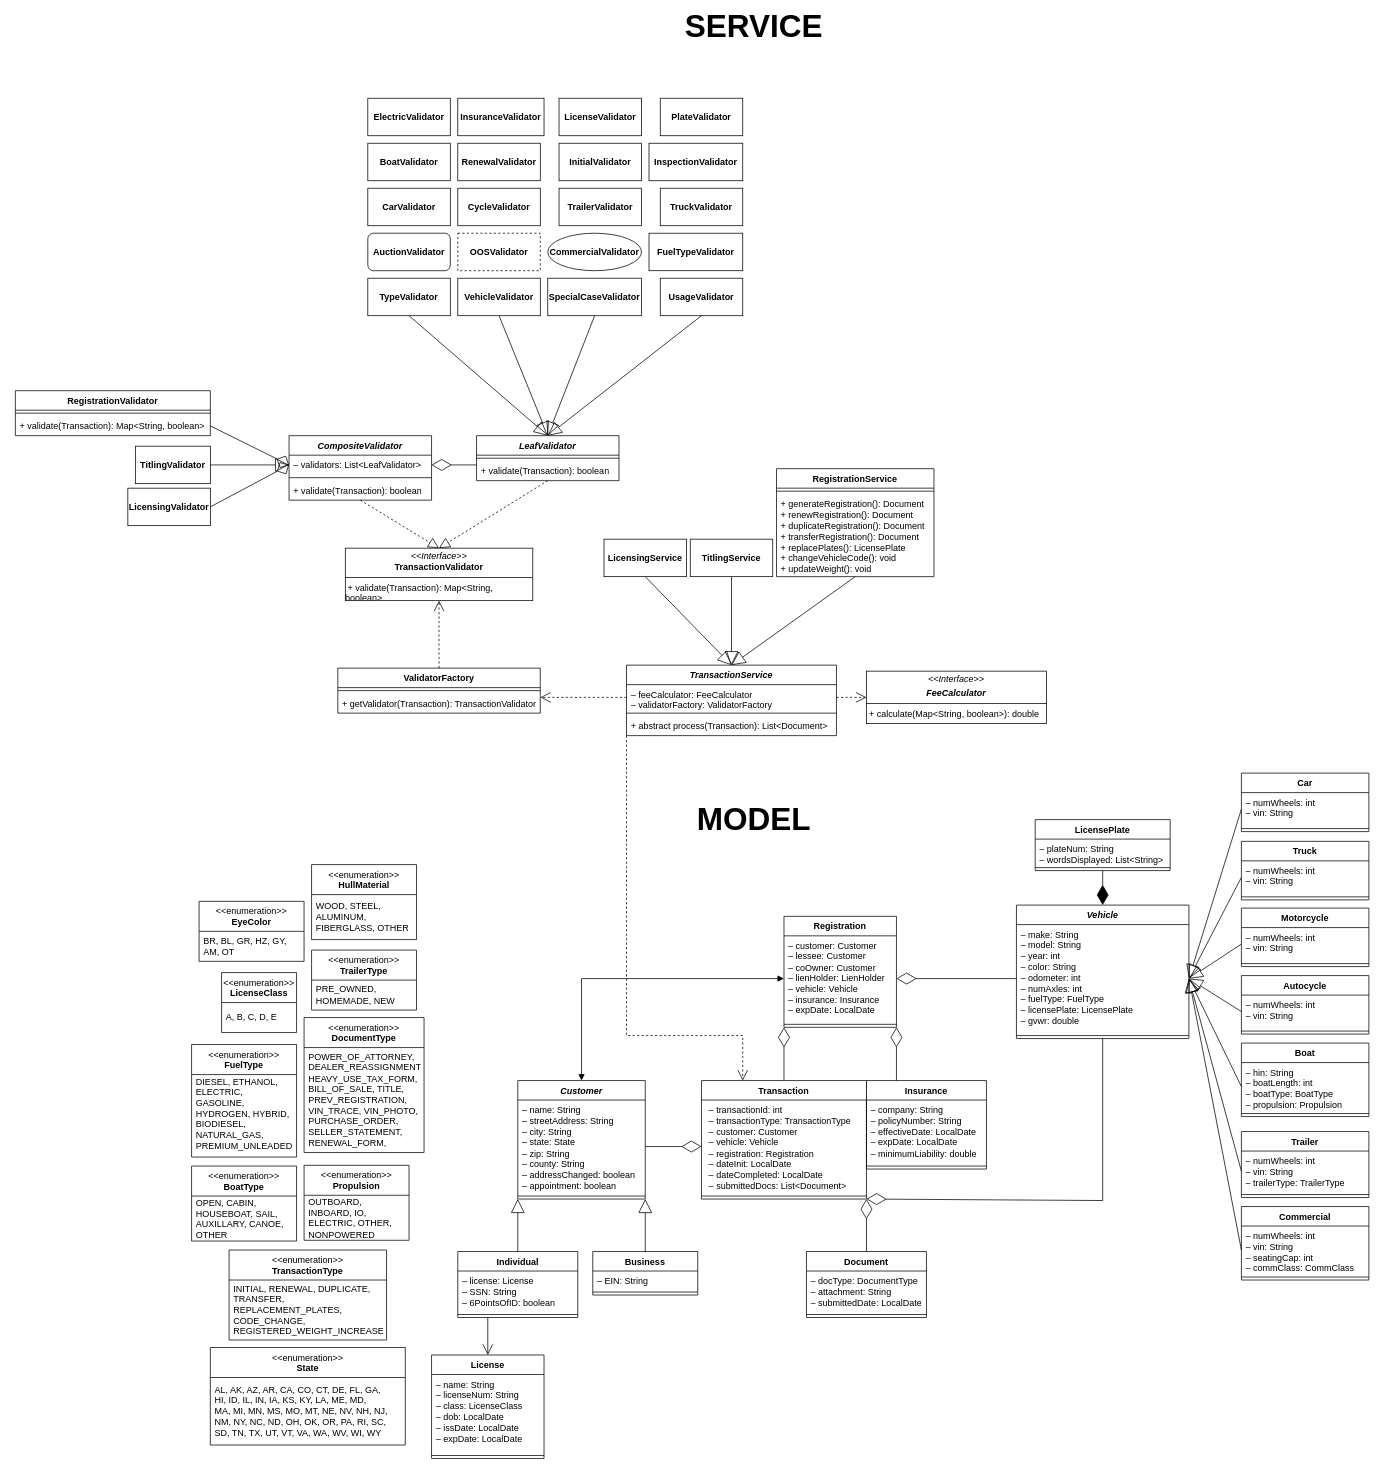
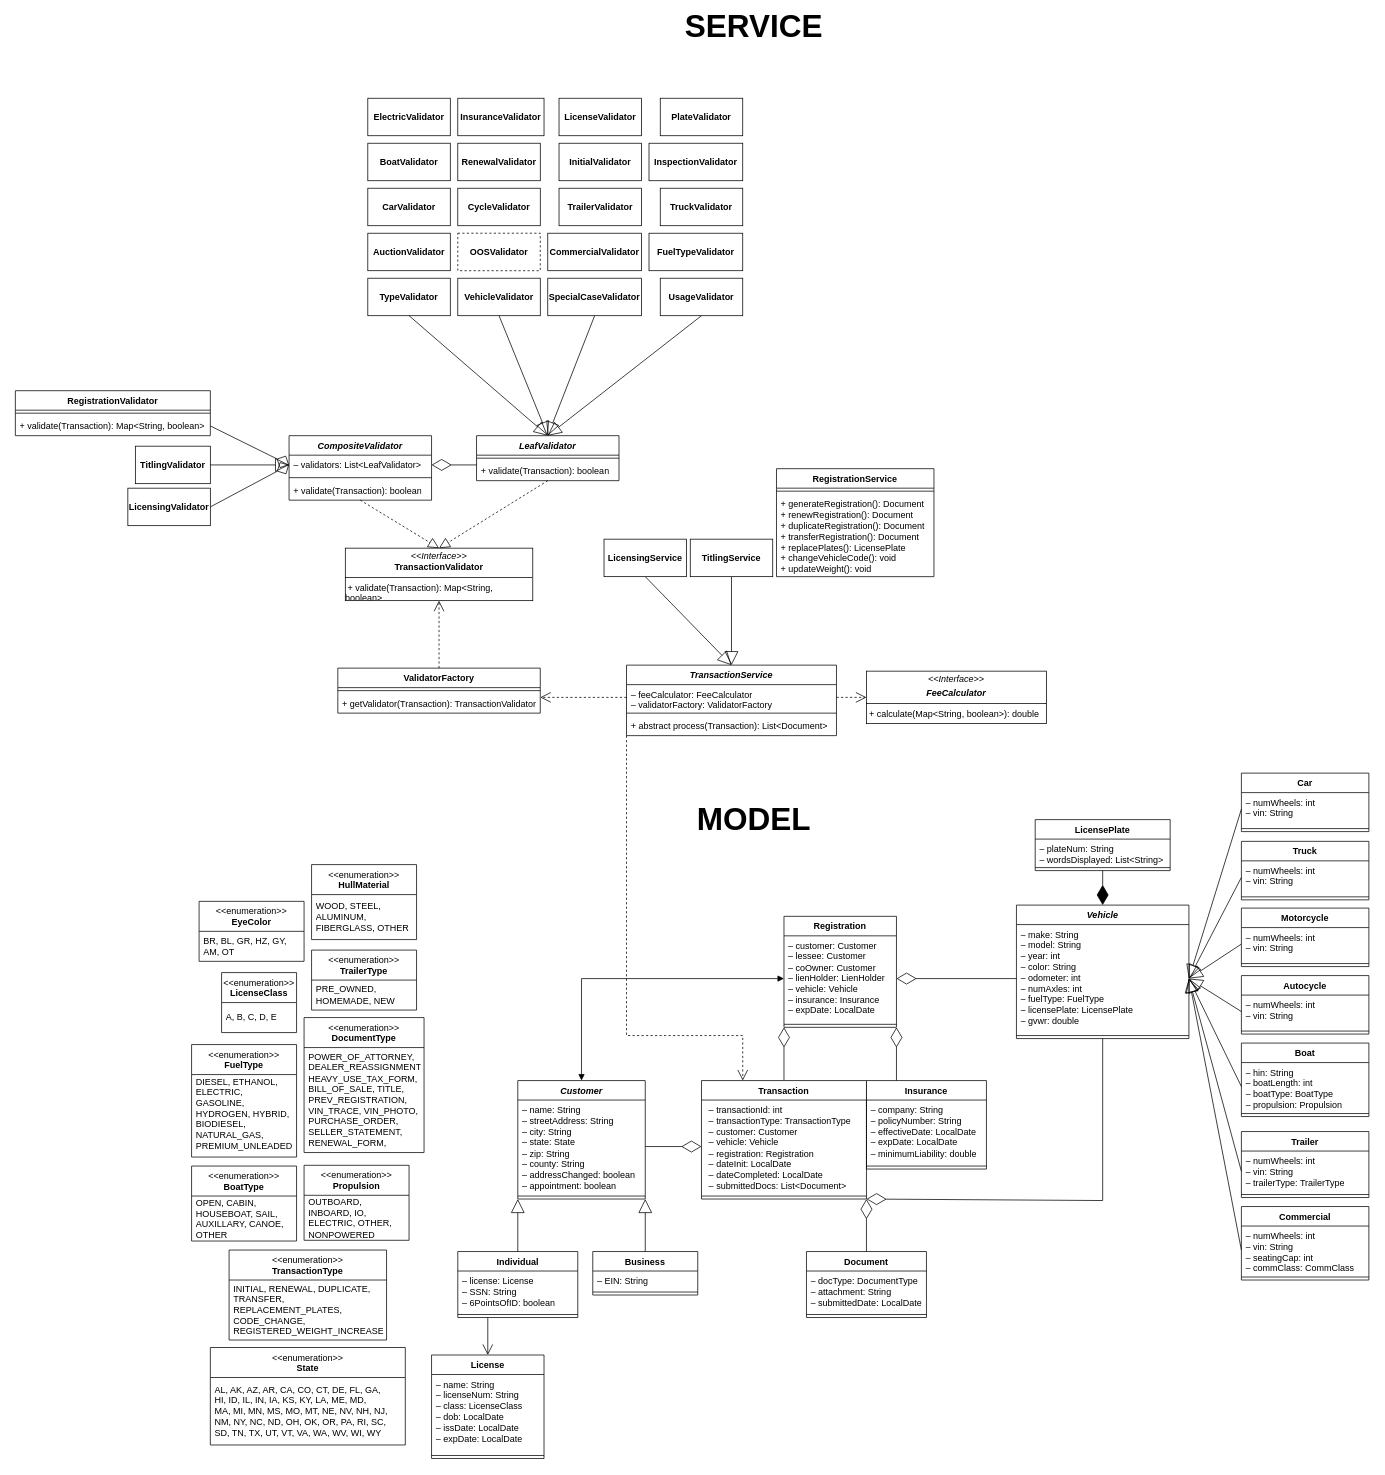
node "AuctionValidator": shape rounded rectangle -> rectangle
node "CommercialValidator": shape ellipse -> rectangle
edge "RegistrationService" -> "TransactionService": removed
